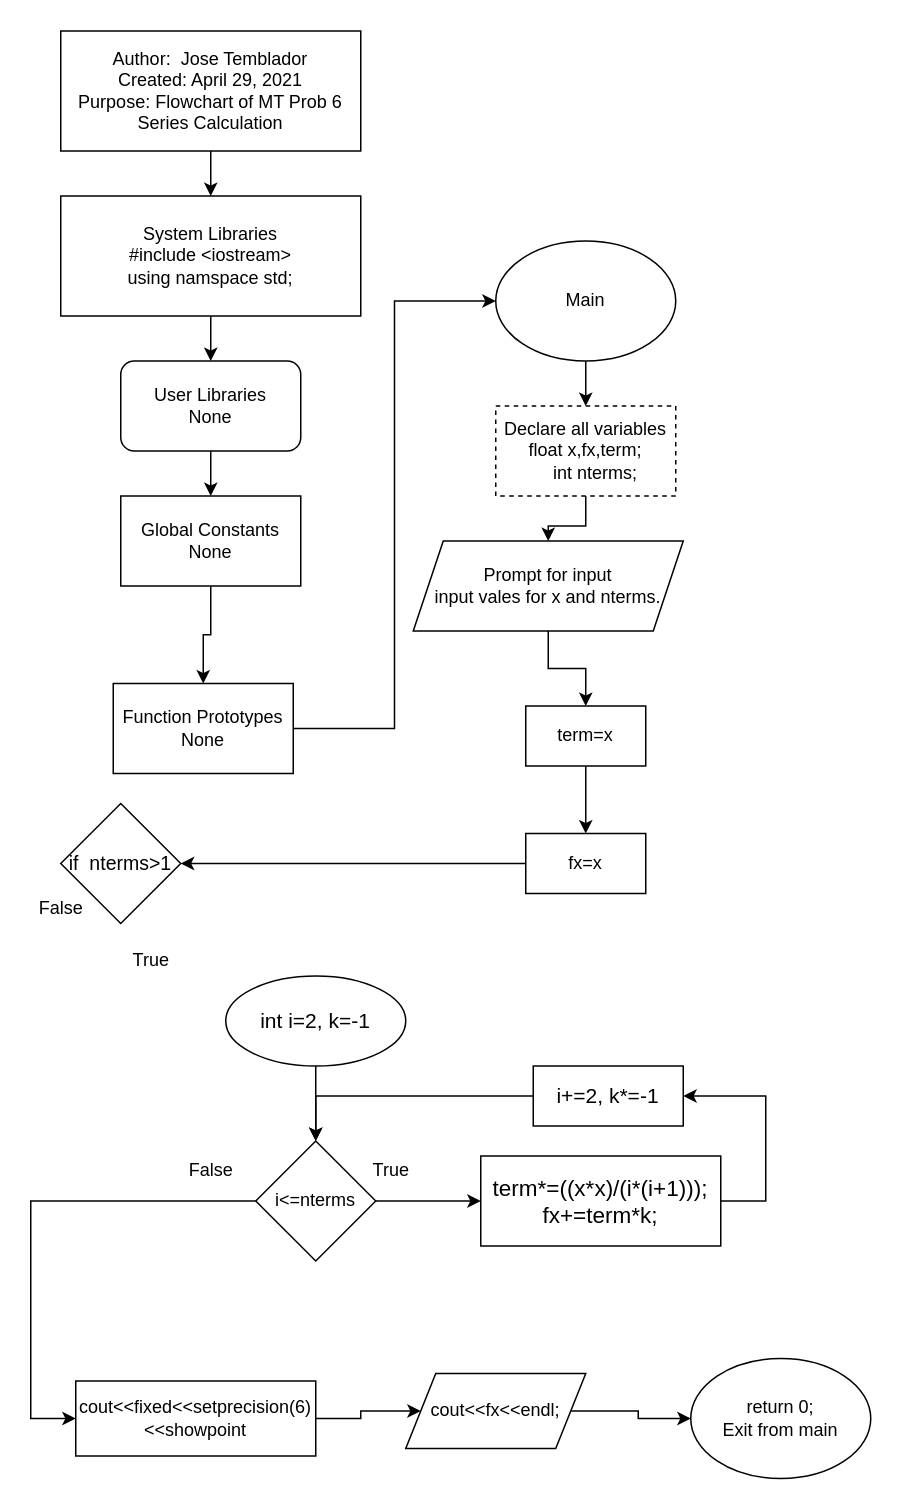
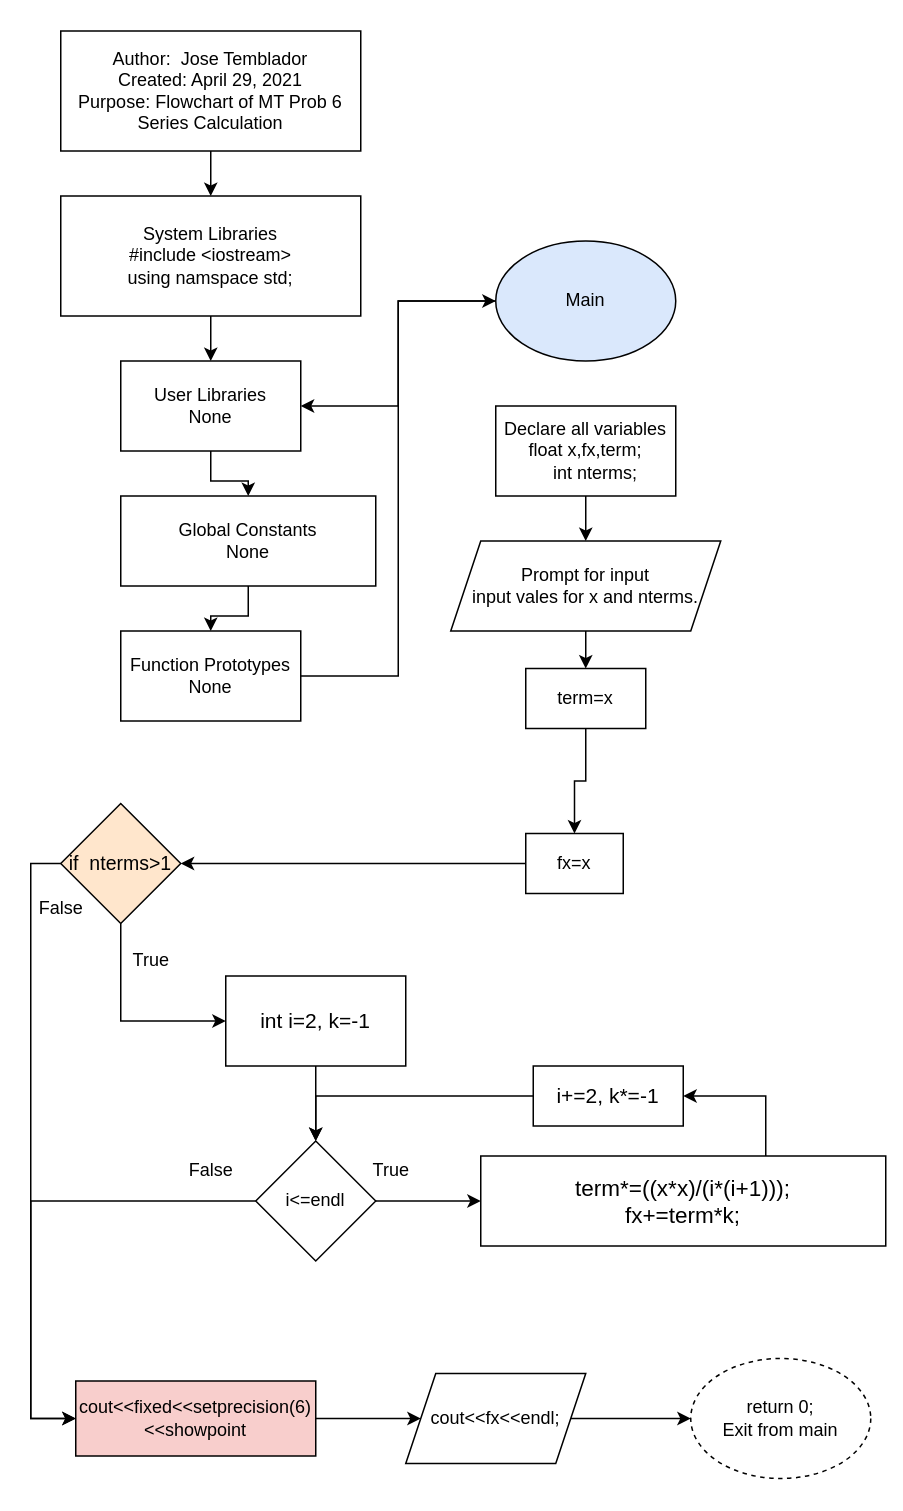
node "Main": fillcolor #ffffff -> #dae8fc
edge "Main" -> "Declare all variables float x,fx,term; int nterms;": now "Main" -> "User Libraries None"
node "User Libraries None": shape rounded rectangle -> rectangle
node "Declare all variables float x,fx,term; int nterms;": style dashed -> solid
node "Global Constants None": size 180x90 -> 255x90
node "Prompt for input input vales for x and nterms.": moved (548, 586) -> (586, 586)
node "Function Prototypes None": moved (203, 728) -> (211, 676)
node "term=x": moved (586, 736) -> (586, 698)
node "if nterms>1": fillcolor #ffffff -> #ffe6cc
node "fx=x": size 120x60 -> 98x60
edge "if nterms>1" -> "cout<<fixed<<setprecision(6)<<showpoint": added
edge "if nterms>1" -> "int i=2, k=-1": added
node "int i=2, k=-1": shape ellipse -> rectangle
node "i<=nterms": label "i<=nterms" -> "i<=endl"
node "term*=((x*x)/(i*(i+1))); fx+=term*k;": size 240x90 -> 405x90
node "cout<<fx<<endl;": size 180x75 -> 180x90
node "cout<<fixed<<setprecision(6)<<showpoint": fillcolor #ffffff -> #f8cecc
node "return 0; Exit from main": style solid -> dashed
